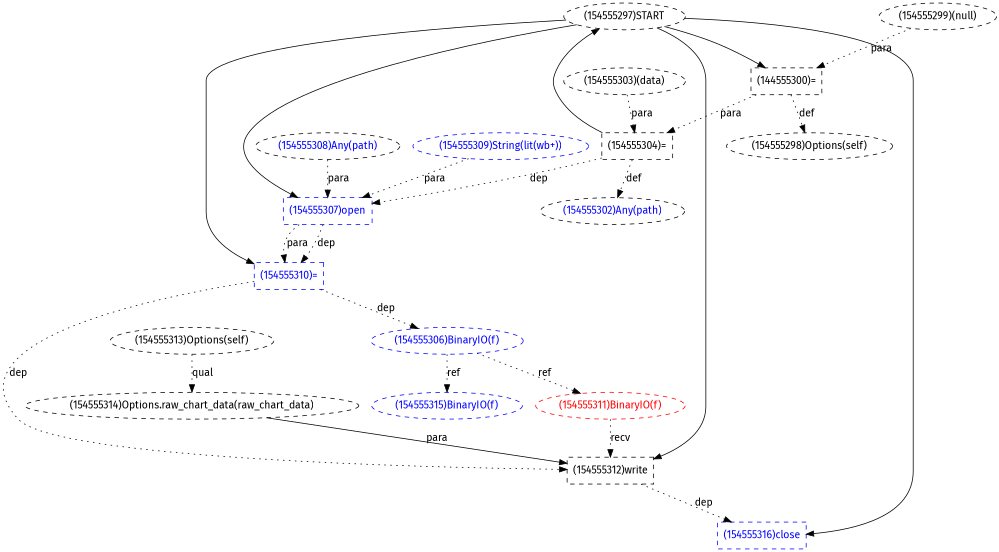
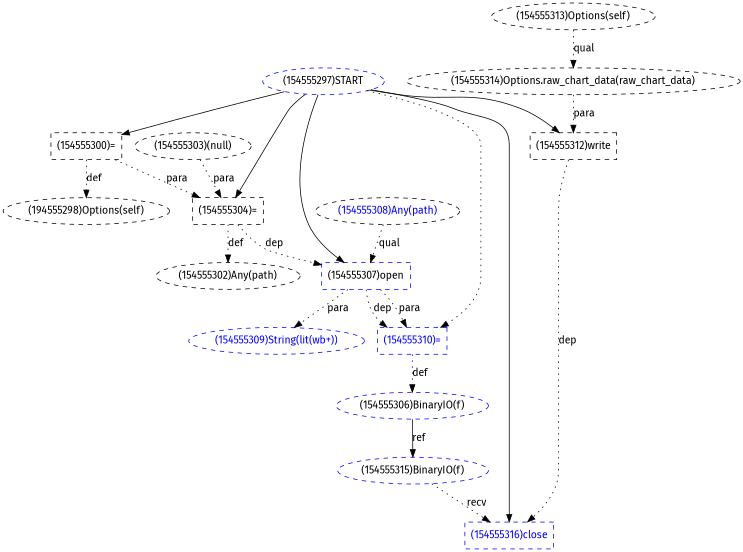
node "(154555297)START": color black -> blue
node "(154555299)(null)": removed
edge "(154555297)START" -> "(154555310)=": style solid -> dotted
node "(154555303)(data)": label "(154555303)(data)" -> "(154555303)(null)"
node "(144555300)=": label "(144555300)=" -> "(154555300)="
edge "(154555304)=" -> "(154555297)START": reversed
node "(154555298)Options(self)": label "(154555298)Options(self)" -> "(194555298)Options(self)"
edge "(154555309)String(lit(wb+))" -> "(154555307)open": reversed
edge "(154555308)Any(path)" -> "(154555307)open": label "para" -> "qual"
node "(154555307)open": fontcolor blue -> black
node "(154555302)Any(path)": fontcolor blue -> black
edge "(154555310)=" -> "(154555306)BinaryIO(f)": label "dep" -> "def"
node "(154555306)BinaryIO(f)": fontcolor blue -> black
edge "(154555306)BinaryIO(f)" -> "(154555315)BinaryIO(f)": style dotted -> solid
node "(154555315)BinaryIO(f)": fontcolor blue -> black
node "(154555311)BinaryIO(f)": removed
edge "(154555314)Options.raw_chart_data(raw_chart_data)" -> "(154555312)write": style solid -> dotted
edge "(154555310)=" -> "(154555312)write": removed, label "dep"
edge "(154555315)BinaryIO(f)" -> "(154555316)close": added, label "recv"
